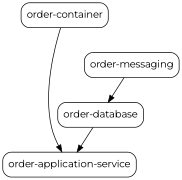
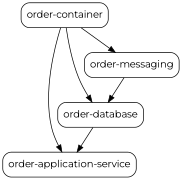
edge "order-container" -> "order-messaging": added
edge "order-container" -> "order-database": added
